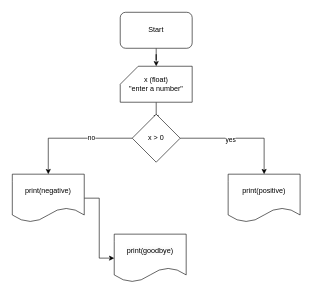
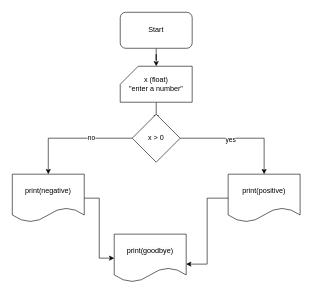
edge "print(positive)" -> "print(goodbye)": added
